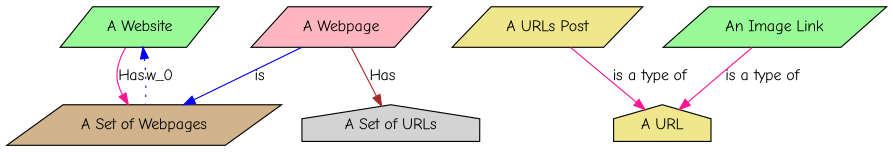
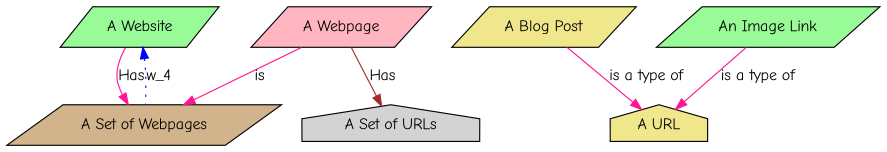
node "A URLs Post": label "A URLs Post" -> "A Blog Post"
edge "A Webpage" -> "A Set of Webpages": color blue -> deeppink
edge "A Website" -- "A Set of Webpages": label "w_0" -> "w_4"
